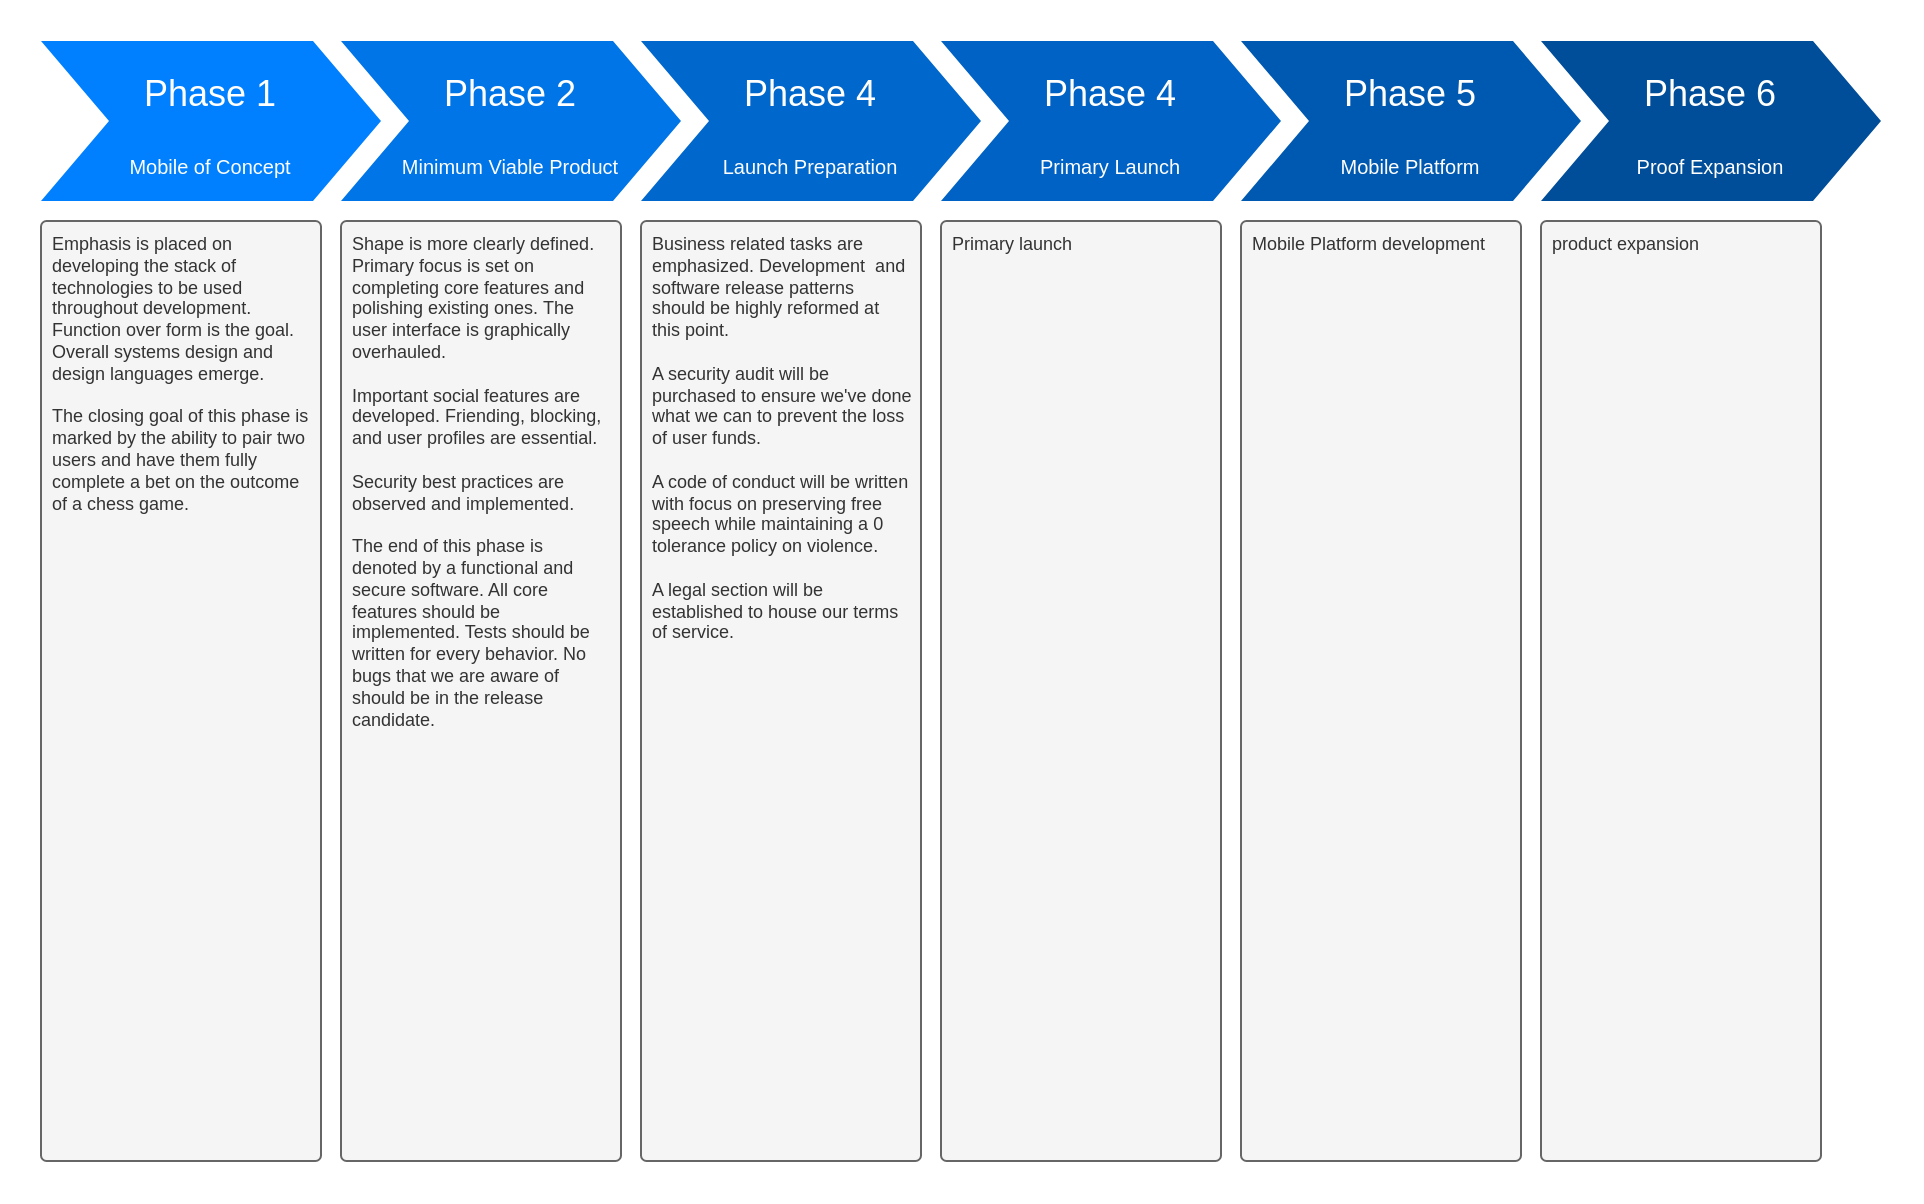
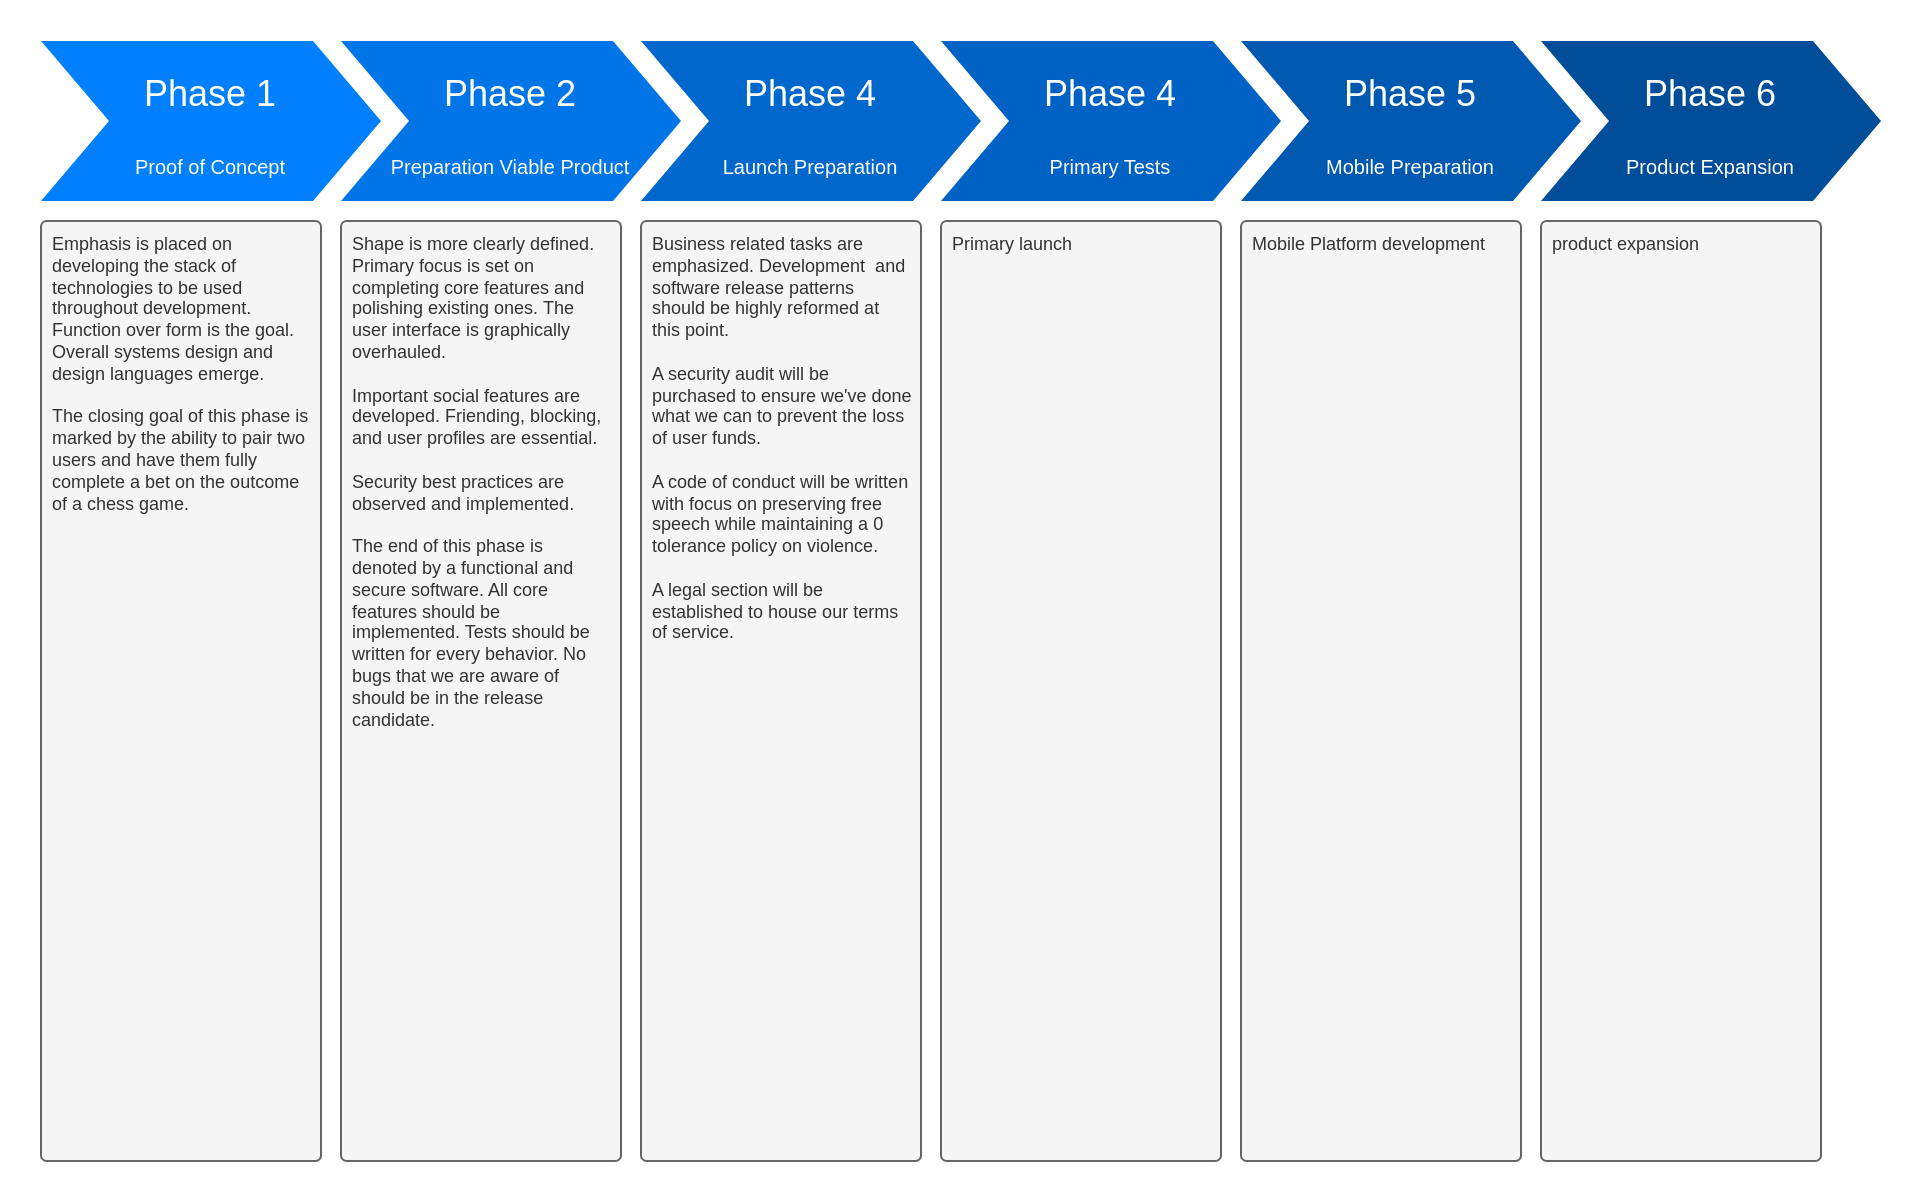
node "Phase 1 Mobile of Concept": label "Phase 1 Mobile of Concept" -> "Phase 1 Proof of Concept"
node "Phase 2 Minimum Viable Product": label "Phase 2 Minimum Viable Product" -> "Phase 2 Preparation Viable Product"
node "Phase 4 Primary Launch": label "Phase 4 Primary Launch" -> "Phase 4 Primary Tests"
node "Phase 5 Mobile Platform": label "Phase 5 Mobile Platform" -> "Phase 5 Mobile Preparation"
node "Phase 6 Proof Expansion": label "Phase 6 Proof Expansion" -> "Phase 6 Product Expansion"
